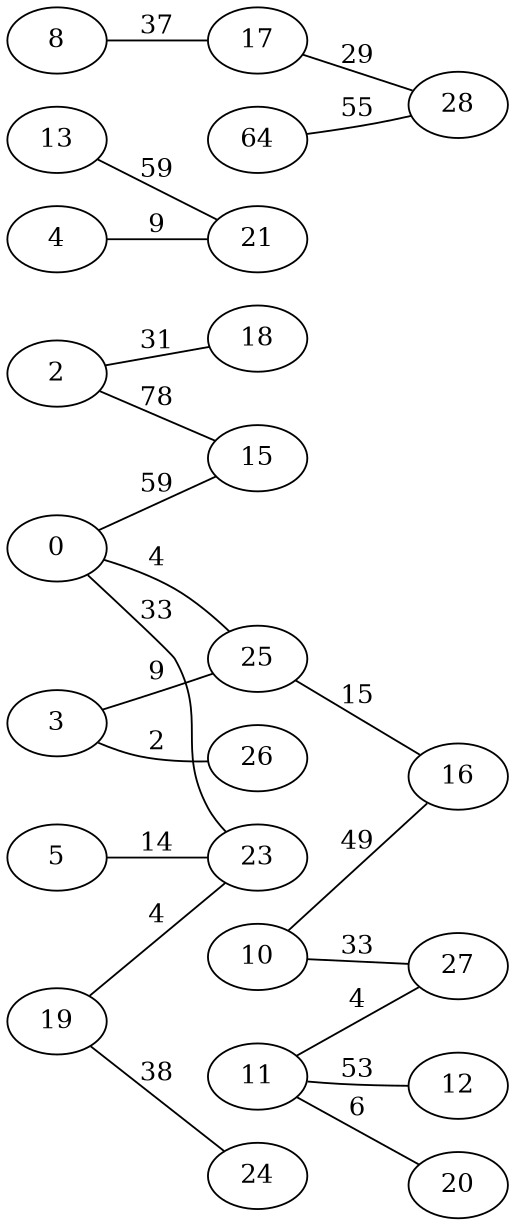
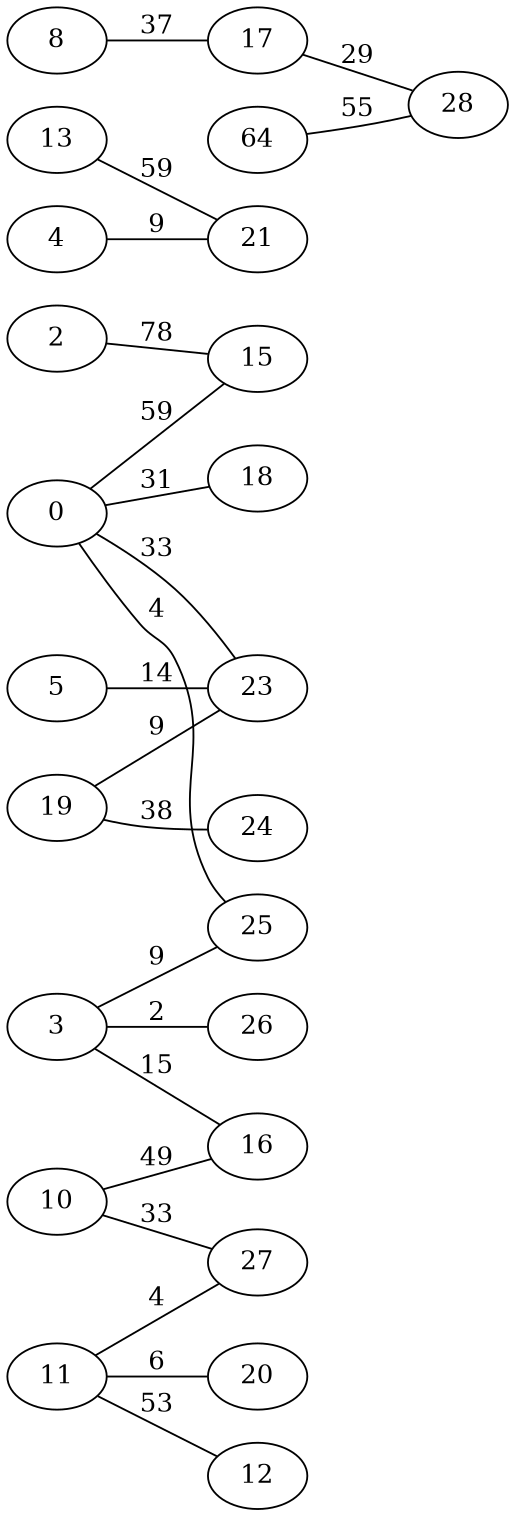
edge "18" -- "2": now "18" -- "0"
edge "25" -- "16": now "3" -- "16"
edge "23" -- "19": label "4" -> "9"
